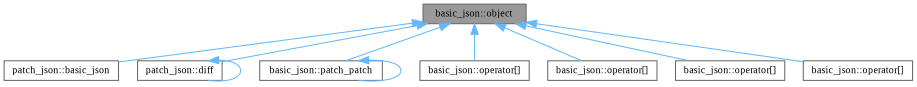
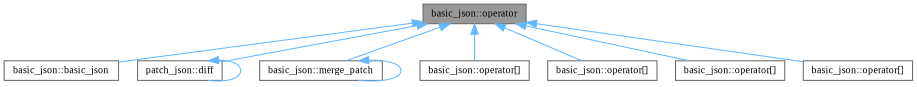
node "basic_json::object": label "basic_json::object" -> "basic_json::operator"
node "patch_json::basic_json": label "patch_json::basic_json" -> "basic_json::basic_json"
node "basic_json::patch_patch": label "basic_json::patch_patch" -> "basic_json::merge_patch"
